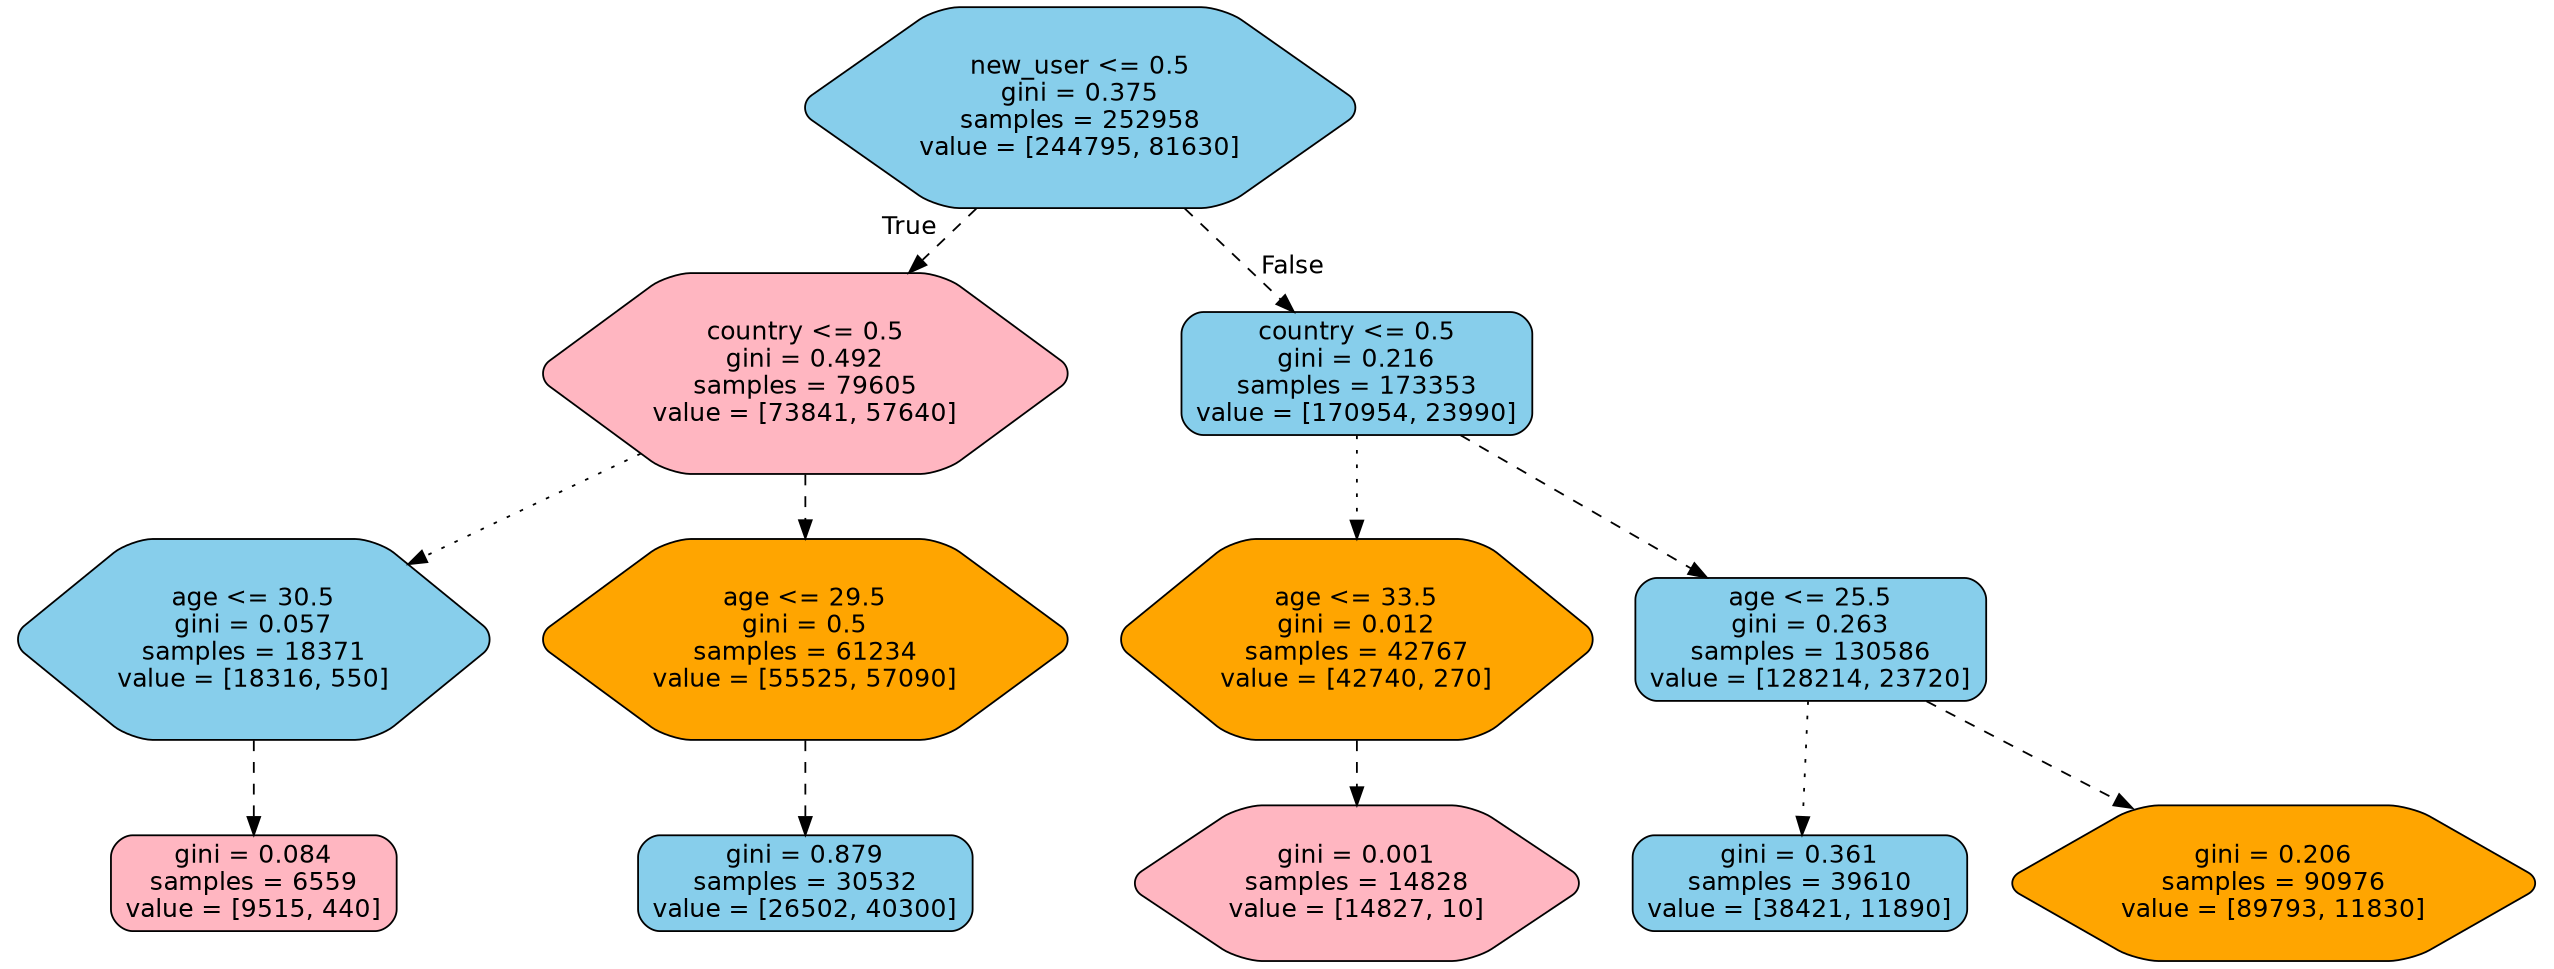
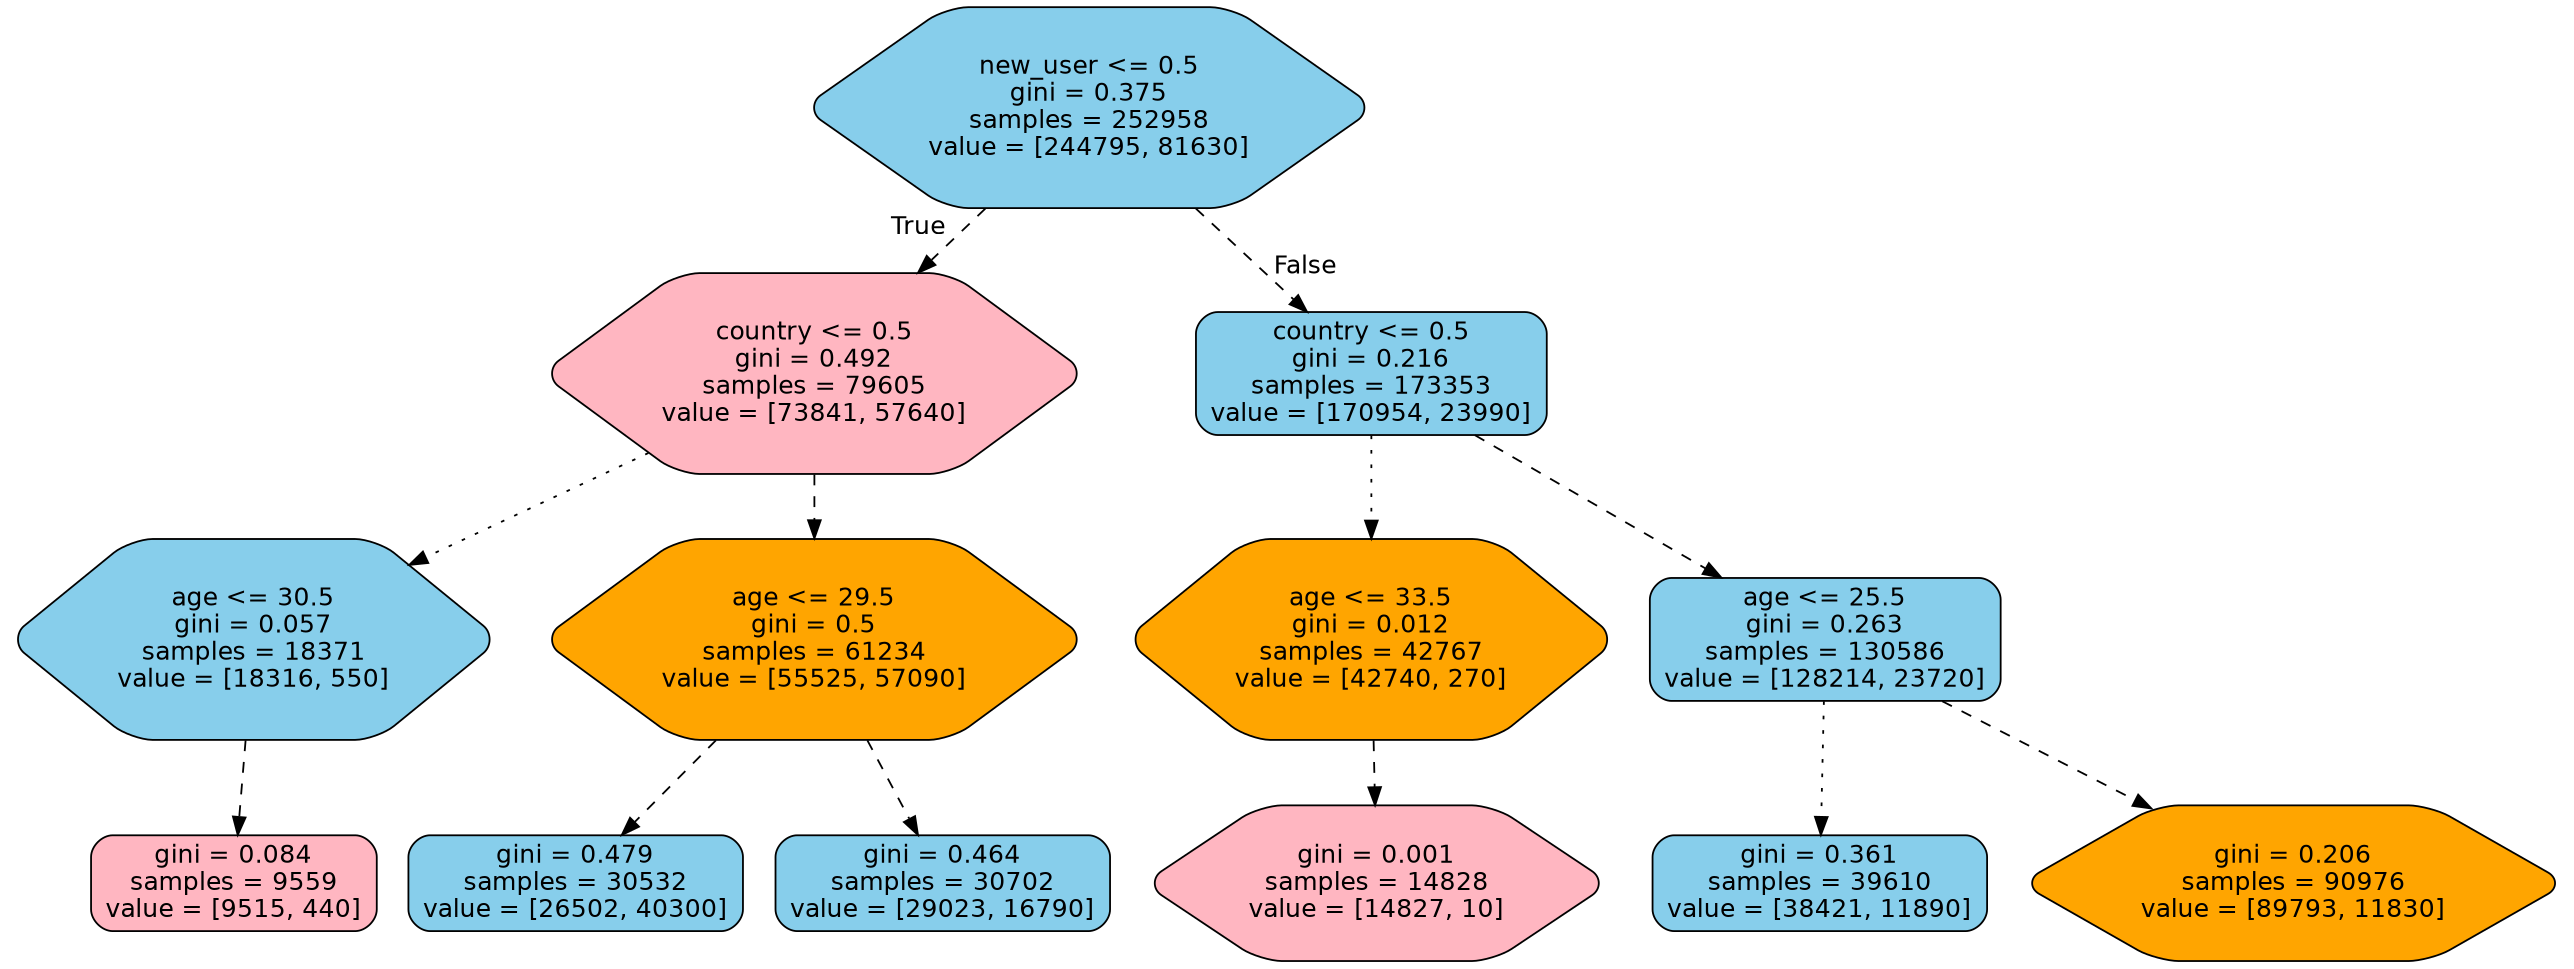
node "gini = 0.084 samples = 6559 value = [9515, 440]": label "gini = 0.084 samples = 6559 value = [9515, 440]" -> "gini = 0.084 samples = 9559 value = [9515, 440]"
node "gini = 0.879 samples = 30532 value = [26502, 40300]": label "gini = 0.879 samples = 30532 value = [26502, 40300]" -> "gini = 0.479 samples = 30532 value = [26502, 40300]"
node "gini = 0.464 samples = 30702 value = [29023, 16790]": added
